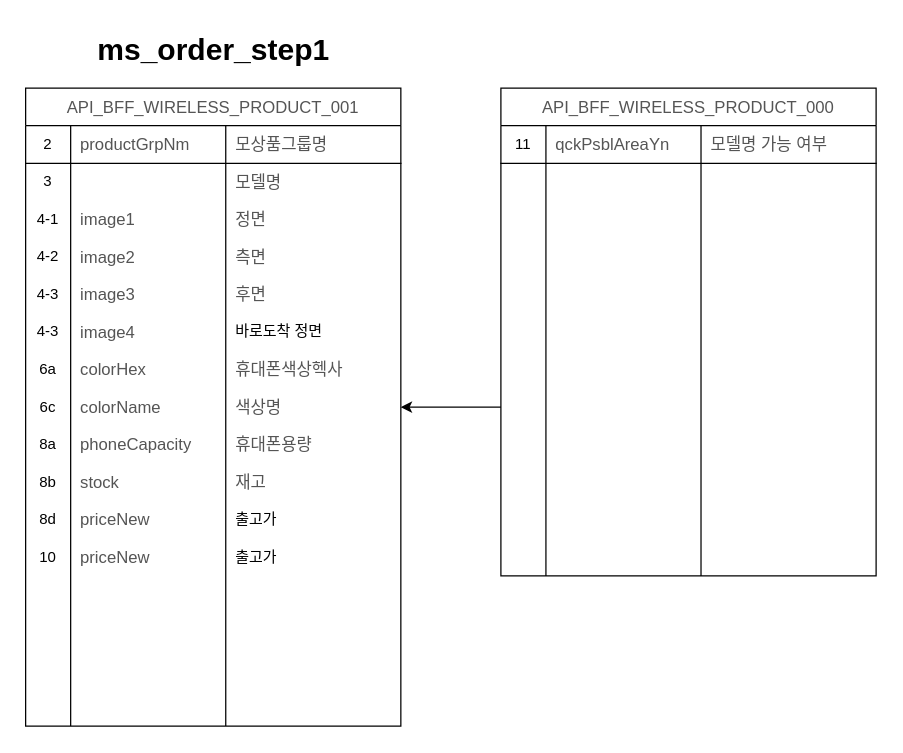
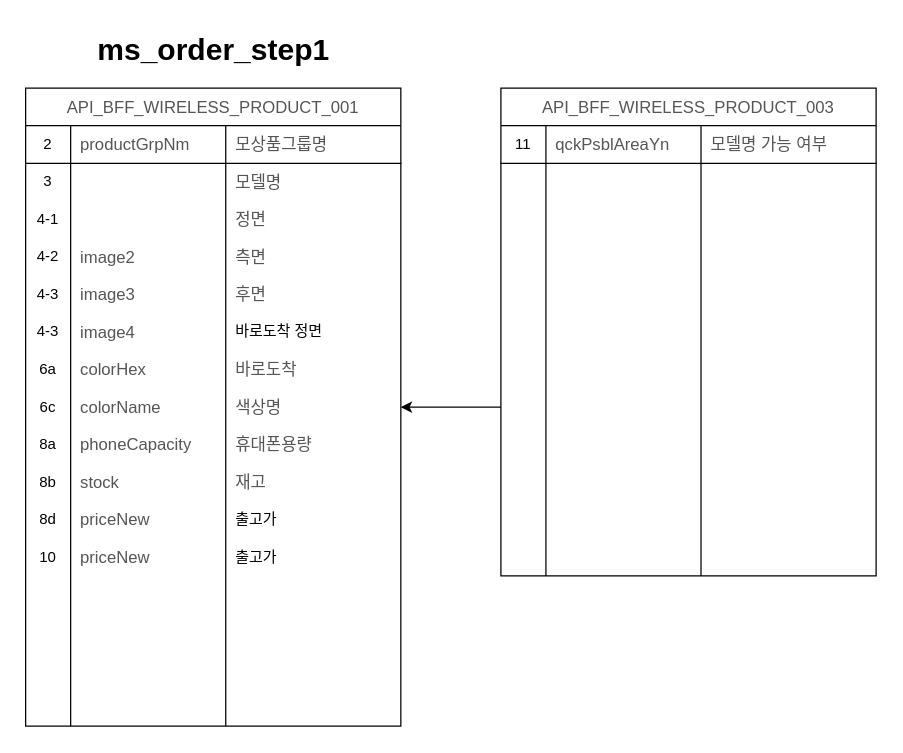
node "API_BFF_WIRELESS_PRODUCT_000": label "API_BFF_WIRELESS_PRODUCT_000" -> "API_BFF_WIRELESS_PRODUCT_003"
node "image1": removed
node "휴대폰색상헥사": label "휴대폰색상헥사" -> "바로도착"
